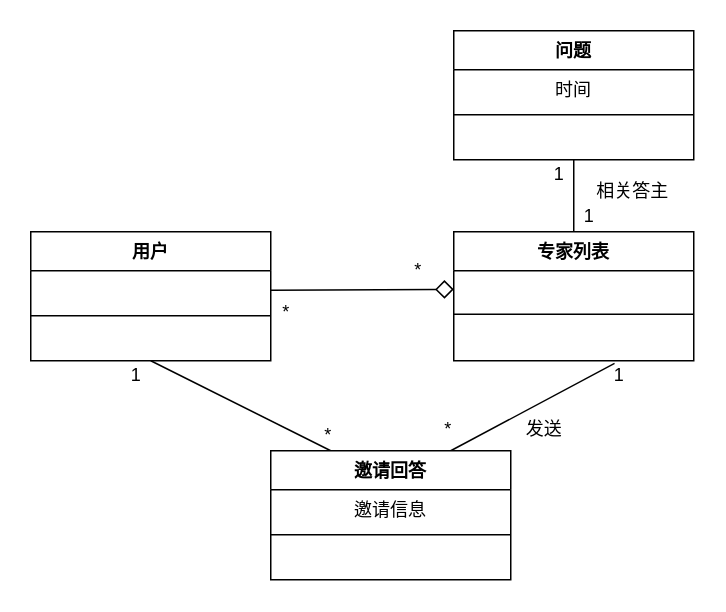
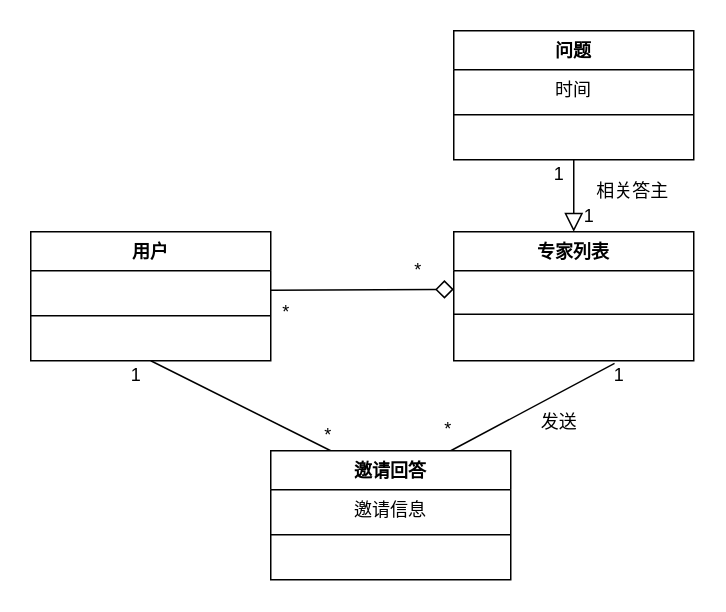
edge "问题" -- "专家列表": arrowhead none -> block
node "发送": moved (544, 430) -> (559, 422)
